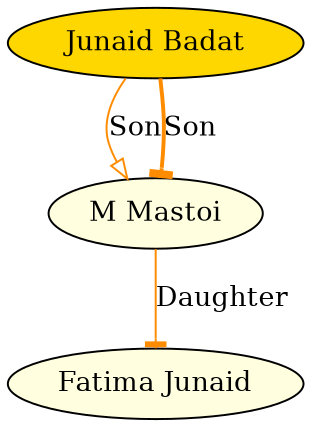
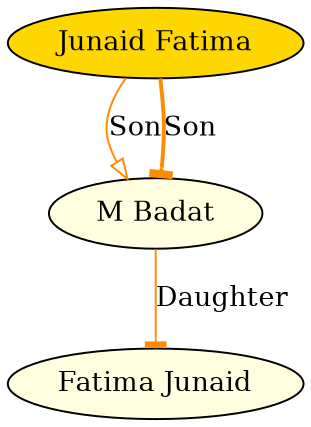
node "Junaid Badat": label "Junaid Badat" -> "Junaid Fatima"
node "M Mastoi": label "M Mastoi" -> "M Badat"
